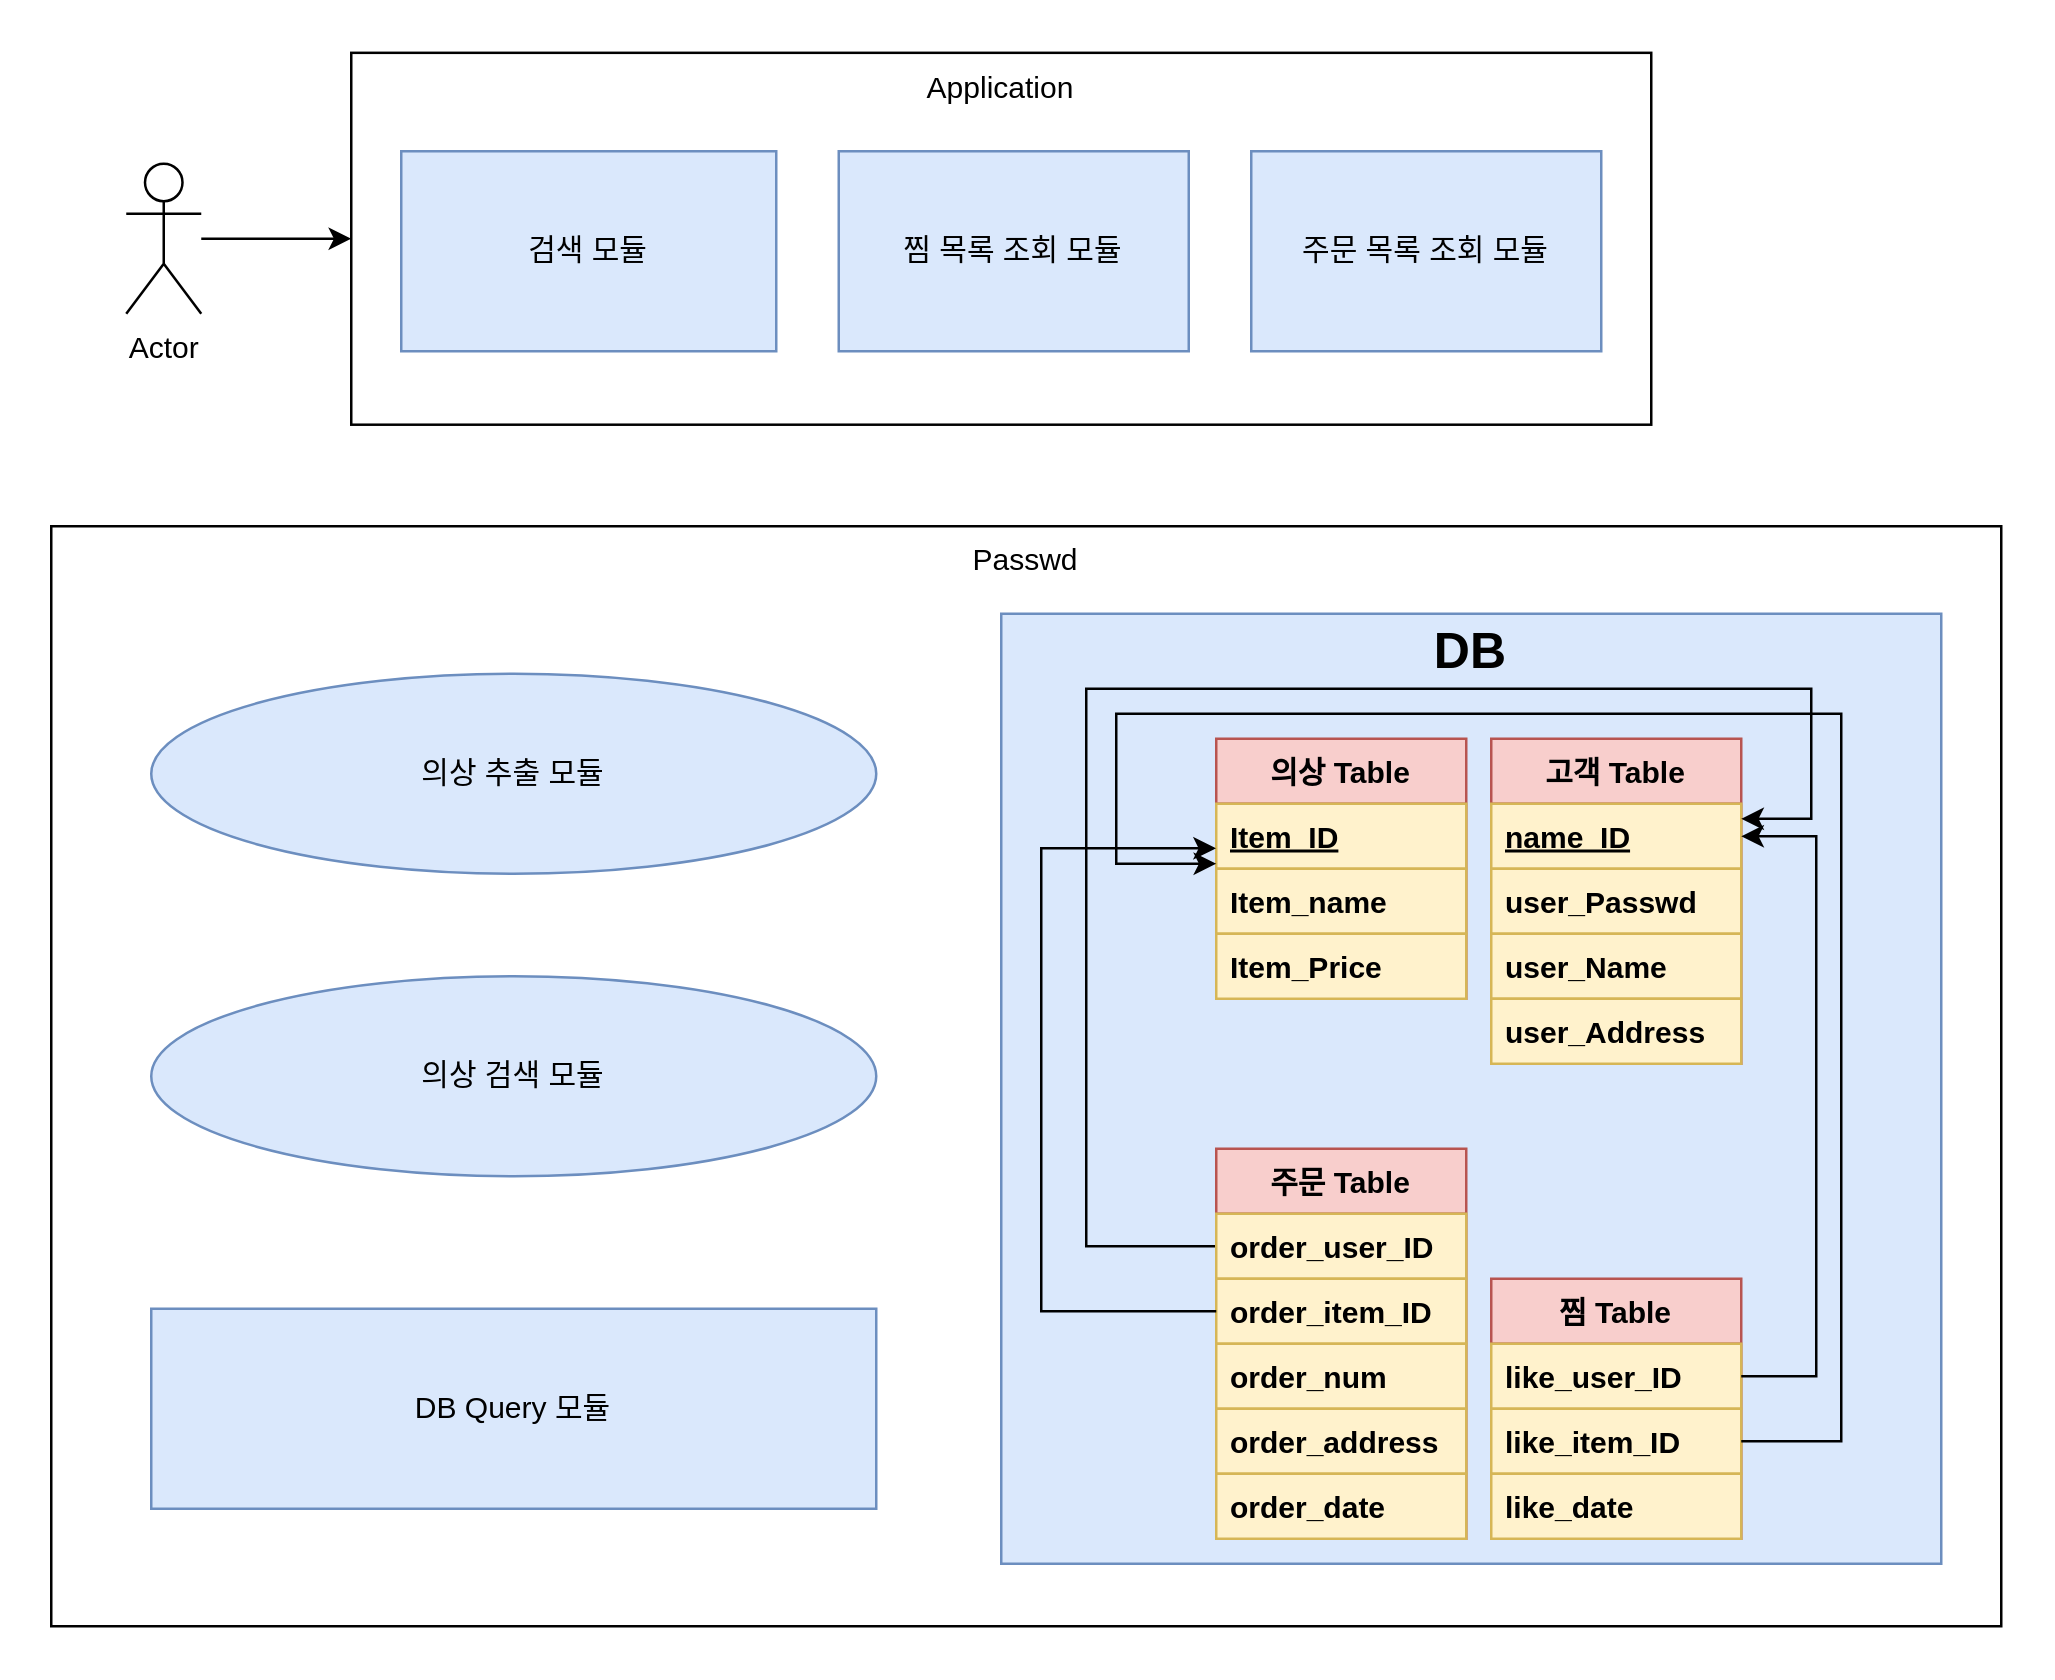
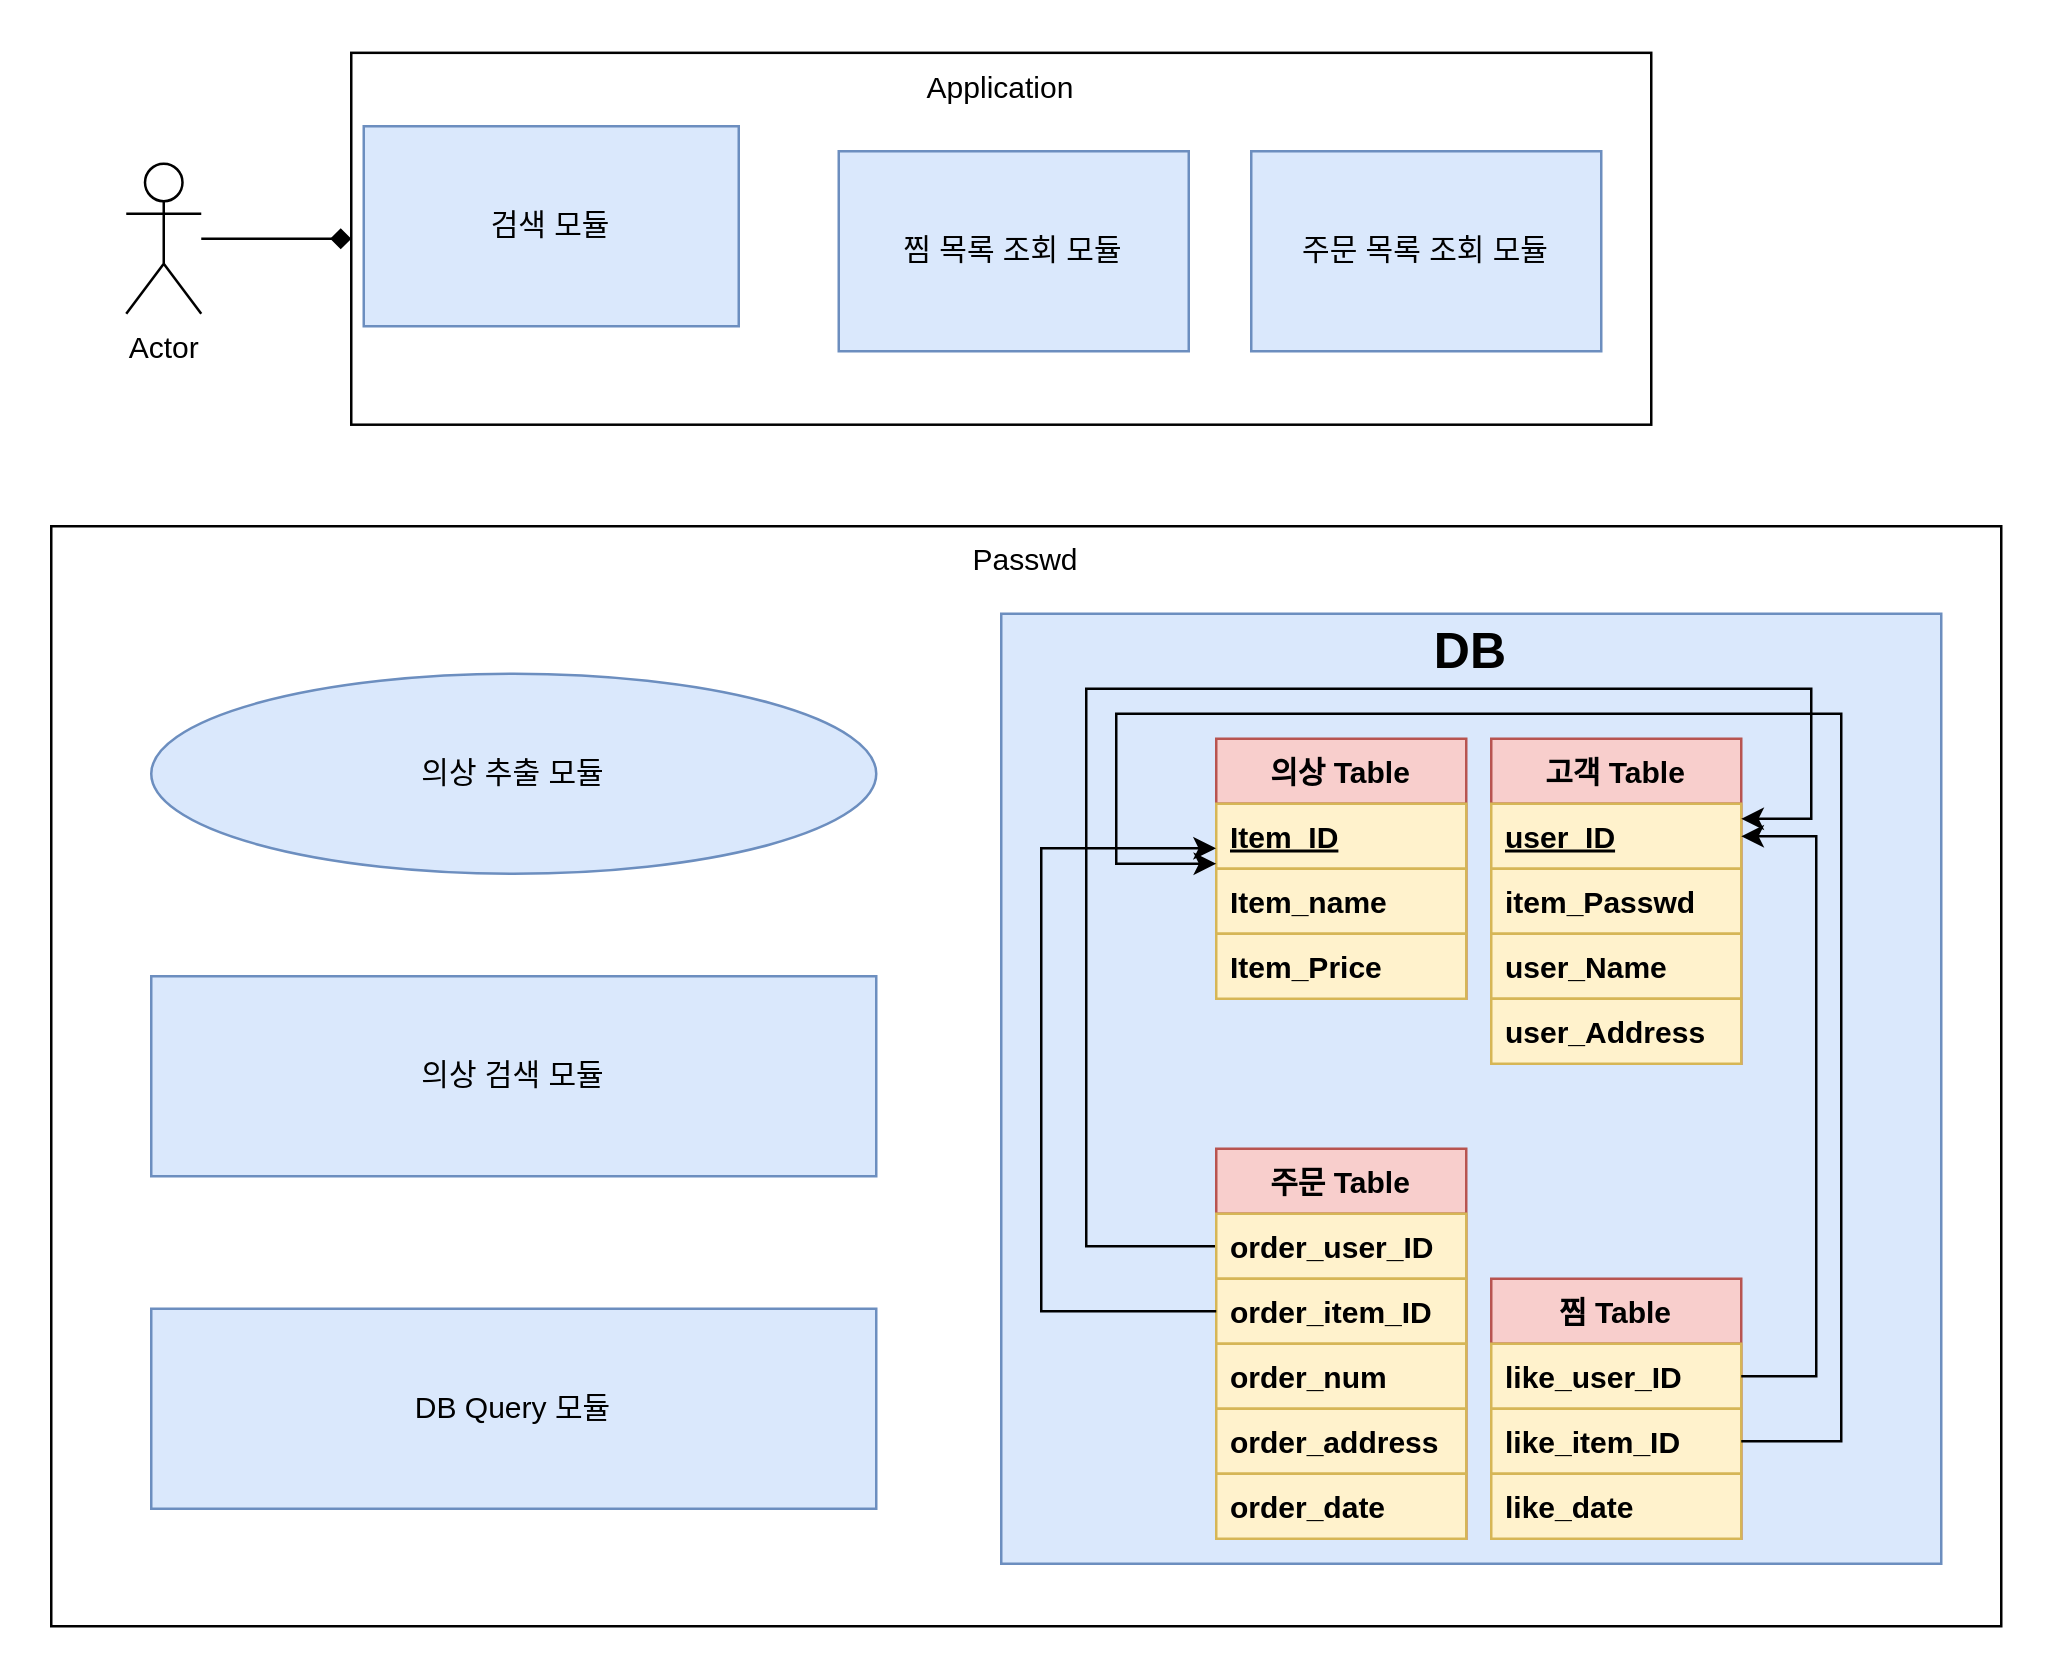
edge "Actor" -> "Application": arrowhead classic -> diamond
node "검색 모듈": moved (589, 251) -> (551, 226)
node "name_ID": label "name_ID" -> "user_ID"
node "user_Passwd": label "user_Passwd" -> "item_Passwd"
node "의상 검색 모듈": shape ellipse -> rectangle
